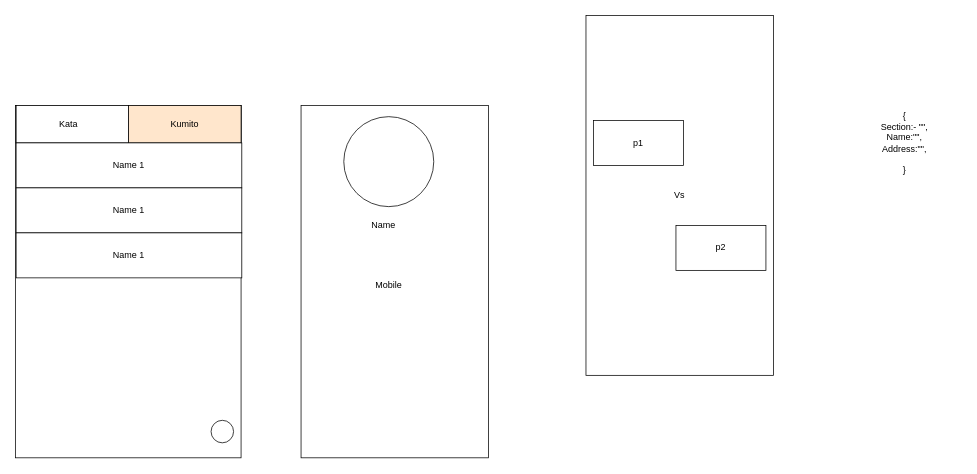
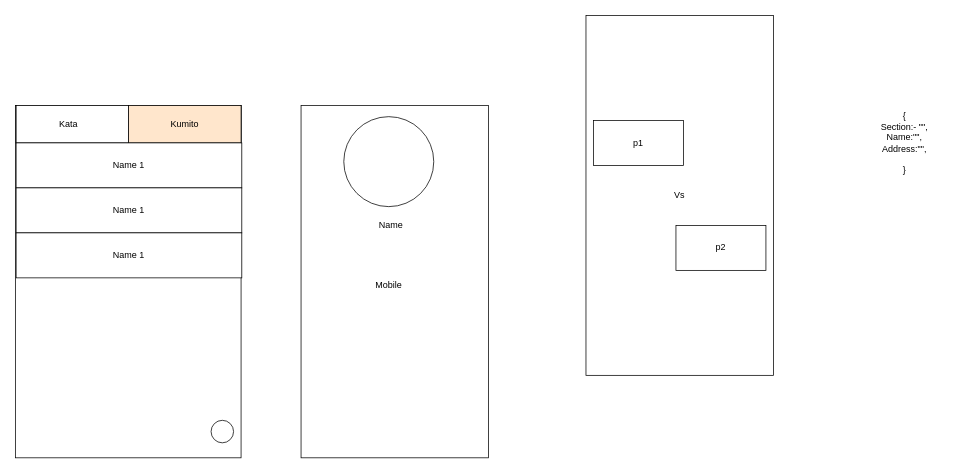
node "Name": moved (384, 225) -> (391, 225)
